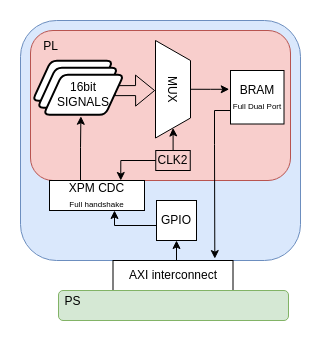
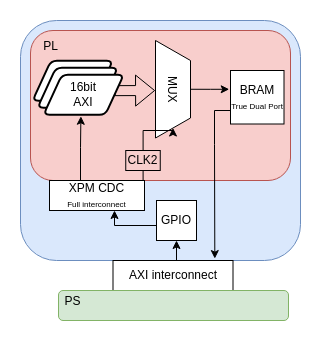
node "16bit SIGNALS": label "16bit SIGNALS" -> "16bit AXI"
node "BRAM Full Dual Port": label "BRAM Full Dual Port" -> "BRAM True Dual Port"
node "CLK2": moved (173, 161) -> (143, 161)
node "XPM CDC Full handshake": label "XPM CDC Full handshake" -> "XPM CDC Full interconnect"
